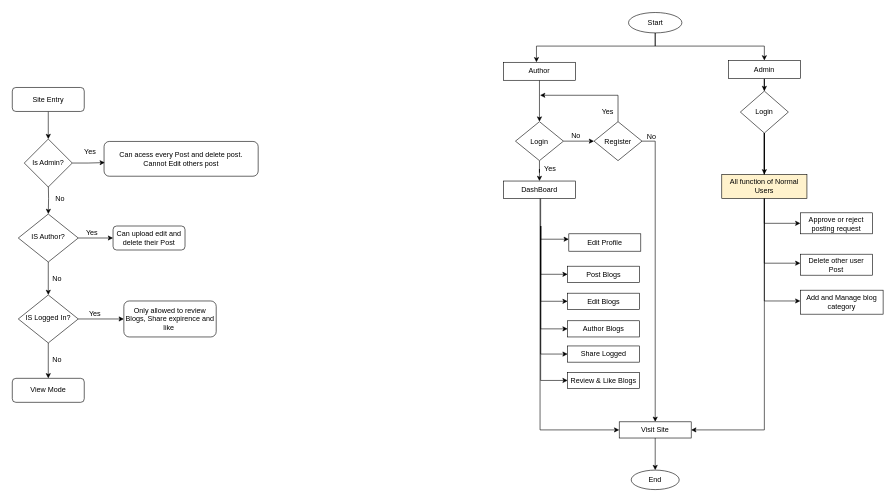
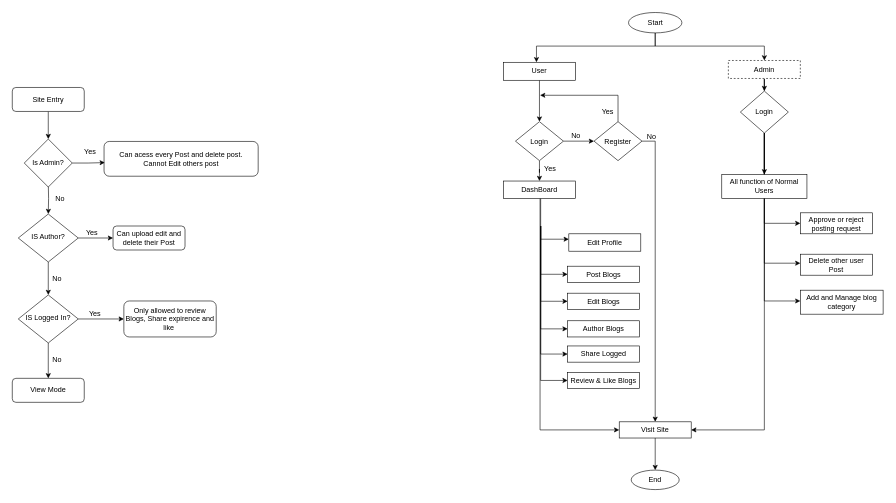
node "Admin": style solid -> dashed
node "Author": label "Author" -> "User"
node "All function of Normal Users": fillcolor #fff2cc -> #ffffff
